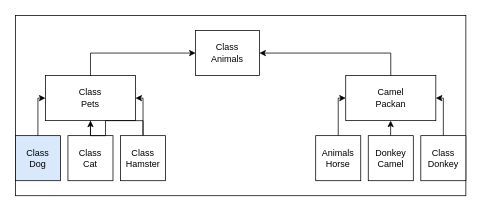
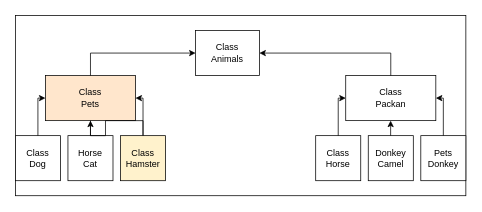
node "Class Pets": fillcolor #ffffff -> #ffe6cc
node "Camel Packan": label "Camel Packan" -> "Class Packan"
node "Class Dog": fillcolor #dae8fc -> #ffffff
node "Class Cat": label "Class Cat" -> "Horse Cat"
node "Class Hamster": fillcolor #ffffff -> #fff2cc
node "Animals Horse": label "Animals Horse" -> "Class Horse"
node "Class Donkey": label "Class Donkey" -> "Pets Donkey"
